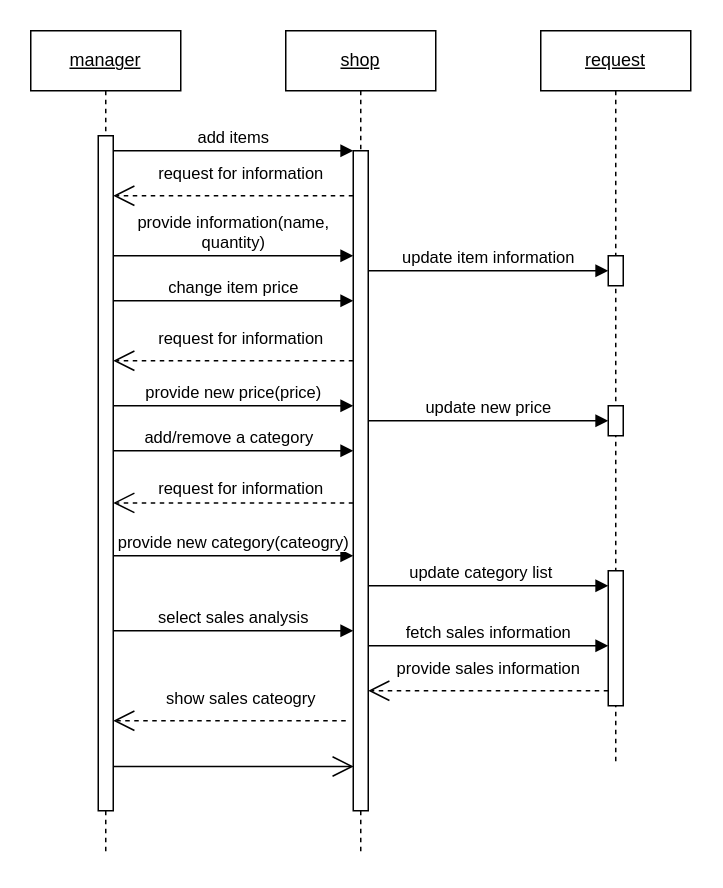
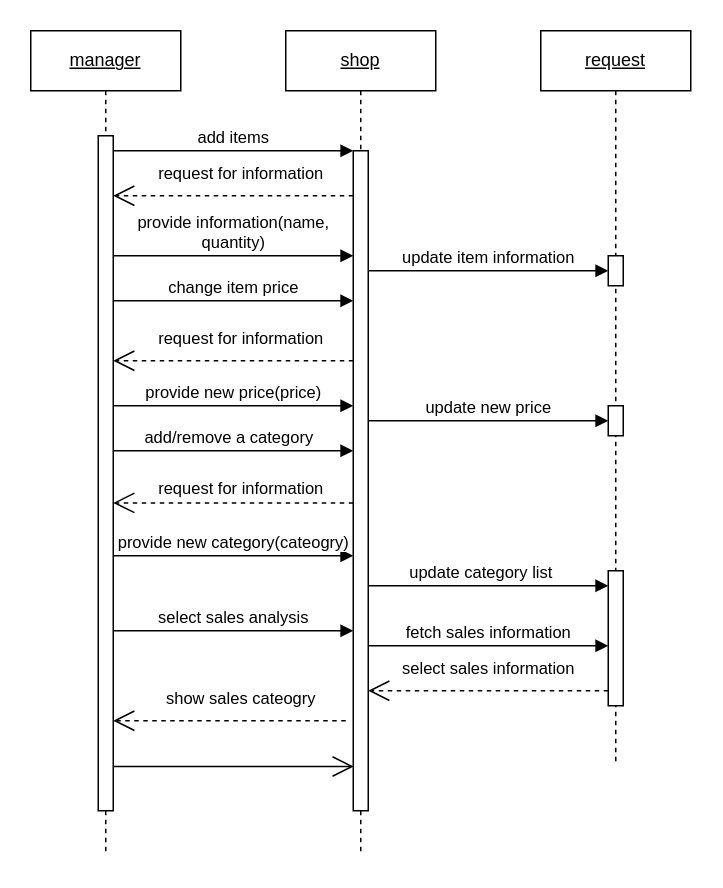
node "provide sales information": label "provide sales information" -> "select sales information"
